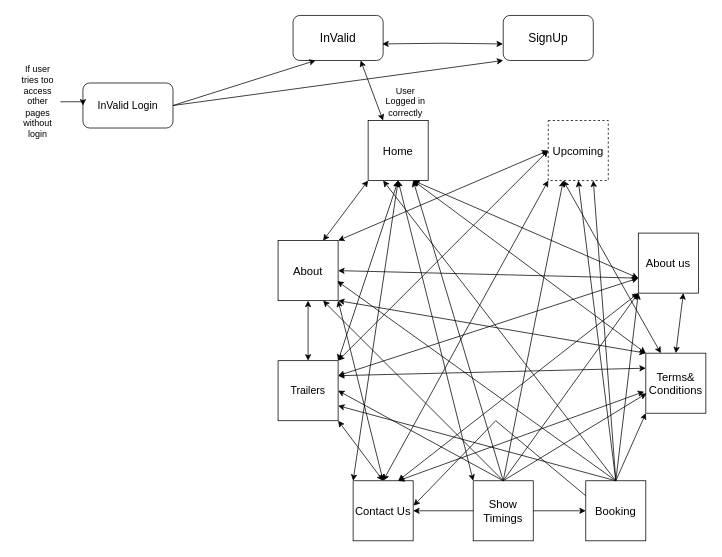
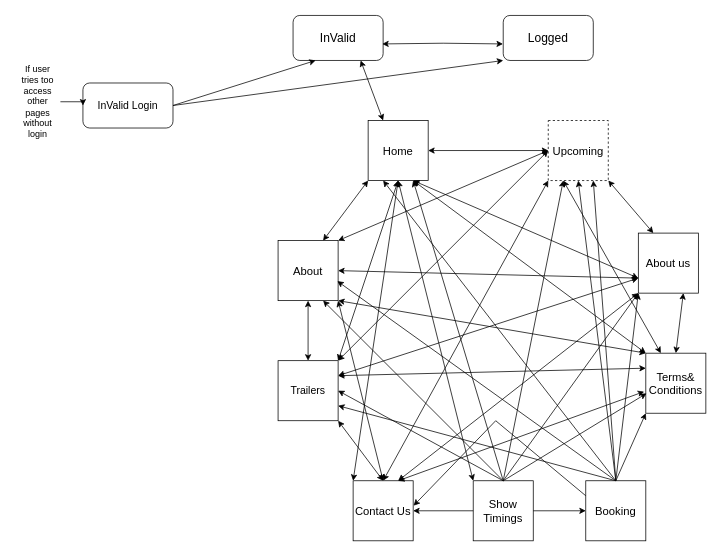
node "SignUp": label "SignUp" -> "Logged"
node "User Logged in correctly": removed
edge "Home" -- "Upcoming": added
edge "Upcoming" -- "About us": added
